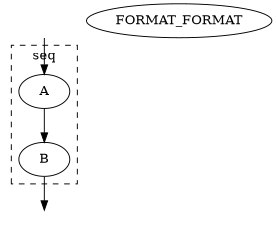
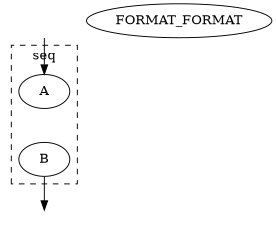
edge "A" -> "B": removed
